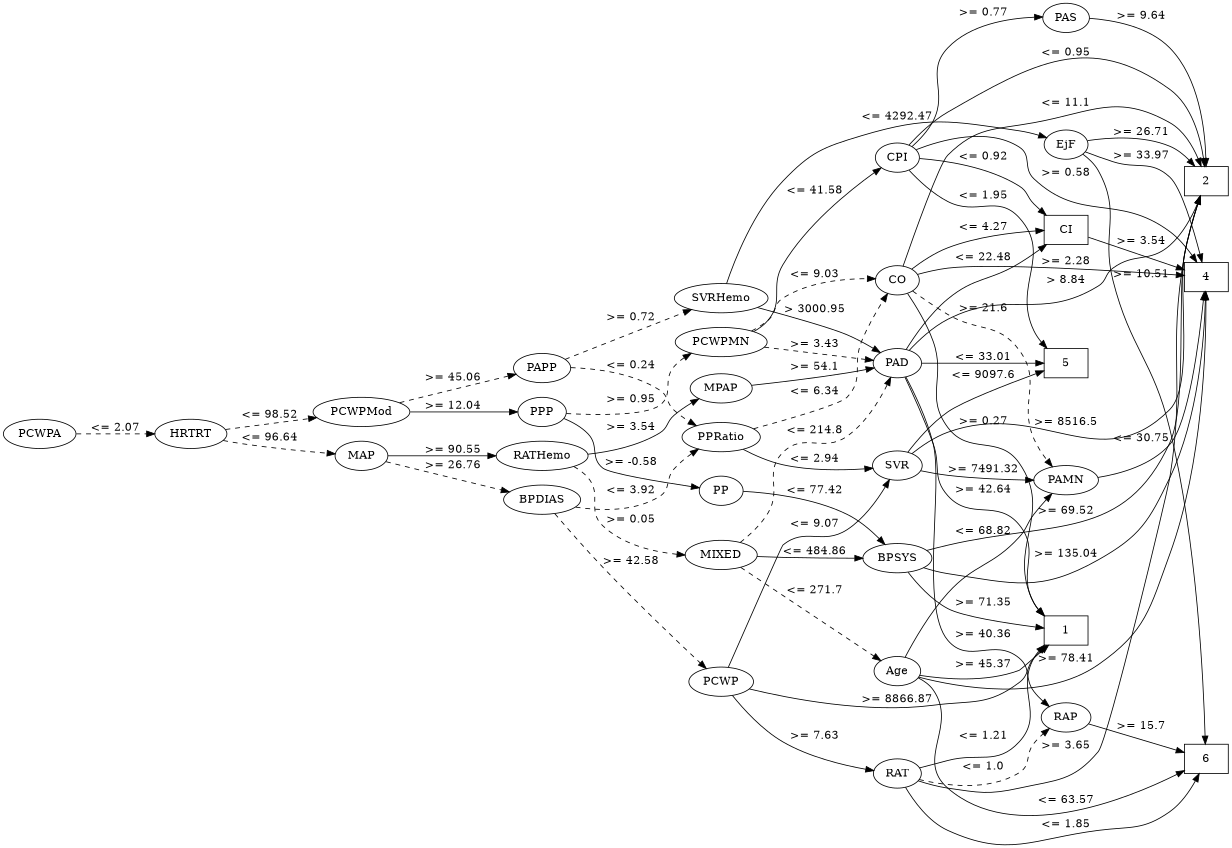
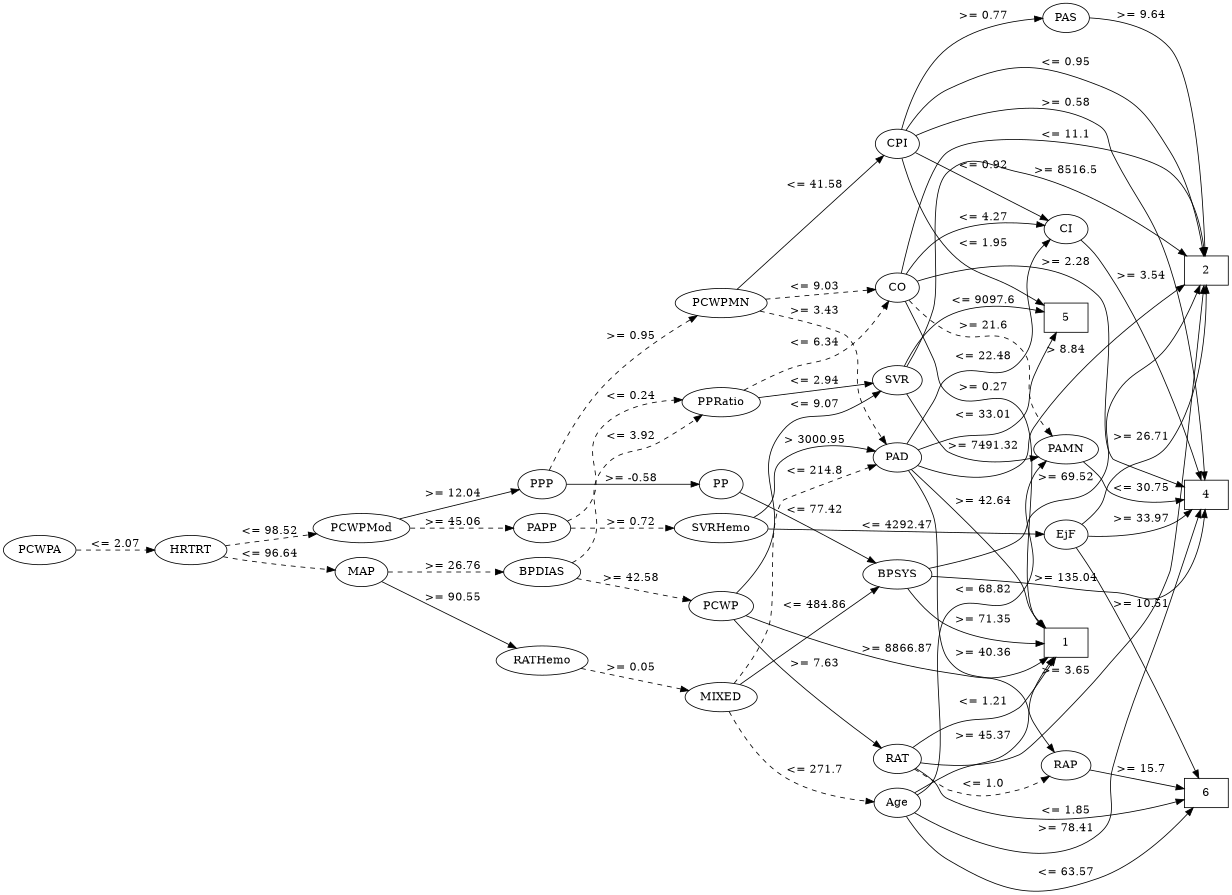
node "CI": shape box -> ellipse
node "MPAP": removed
